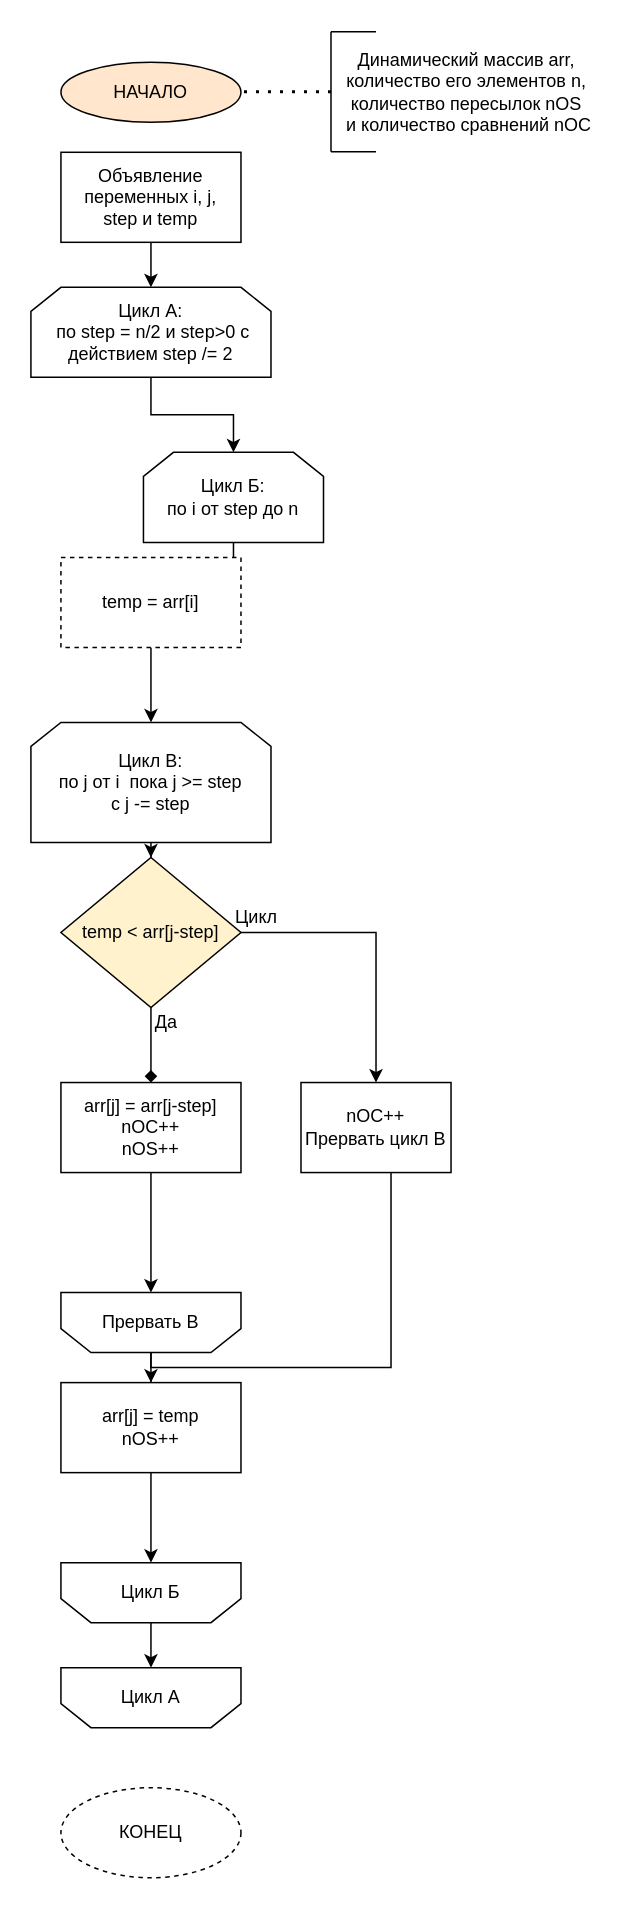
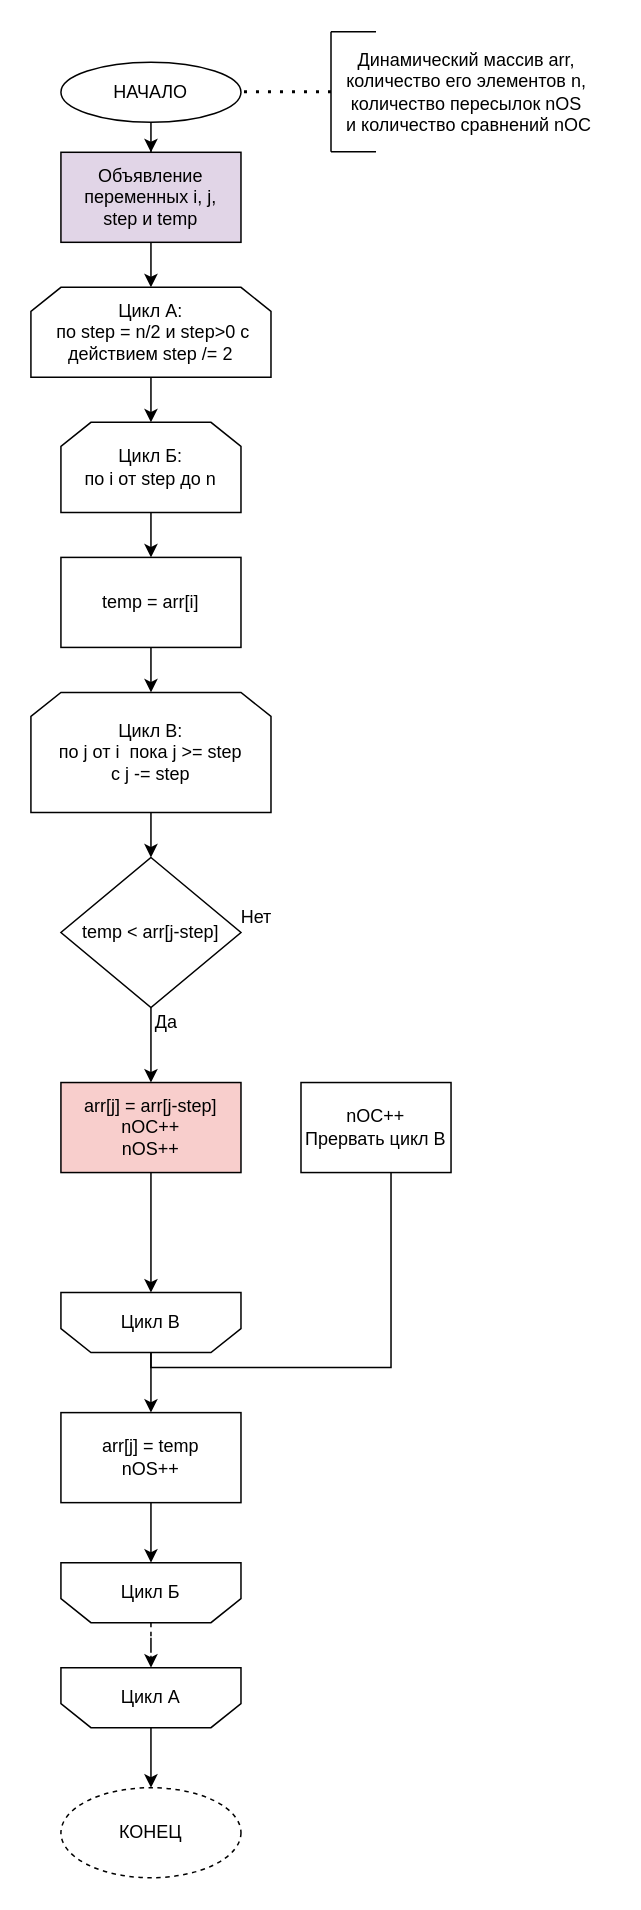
node "НАЧАЛО": fillcolor #ffe6cc -> #ffffff
edge "НАЧАЛО" -> "Объявление переменных i, j, step и temp": added
node "Объявление переменных i, j, step и temp": fillcolor #ffffff -> #e1d5e7
node "Цикл Б: по i от step до n": moved (233, 497) -> (151, 467)
node "temp = arr[i]": style dashed -> solid
node "Цикл В: по j от i пока j >= step с j -= step": moved (151, 782) -> (151, 752)
node "Цикл": label "Цикл" -> "Нет"
node "temp < arr[j-step]": fillcolor #fff2cc -> #ffffff
edge "temp < arr[j-step]" -> "nOC++ Прервать цикл В": removed
edge "temp < arr[j-step]" -> "arr[j] = arr[j-step] nOC++ nOS++": arrowhead diamond -> classic
node "arr[j] = arr[j-step] nOC++ nOS++": fillcolor #ffffff -> #f8cecc
node "Прервать В": label "Прервать В" -> "Цикл В"
node "arr[j] = temp nOS++": moved (151, 1427) -> (151, 1457)
edge "Цикл Б" -> "Цикл А": style solid -> dashed
edge "Цикл А" -> "КОНЕЦ": added
